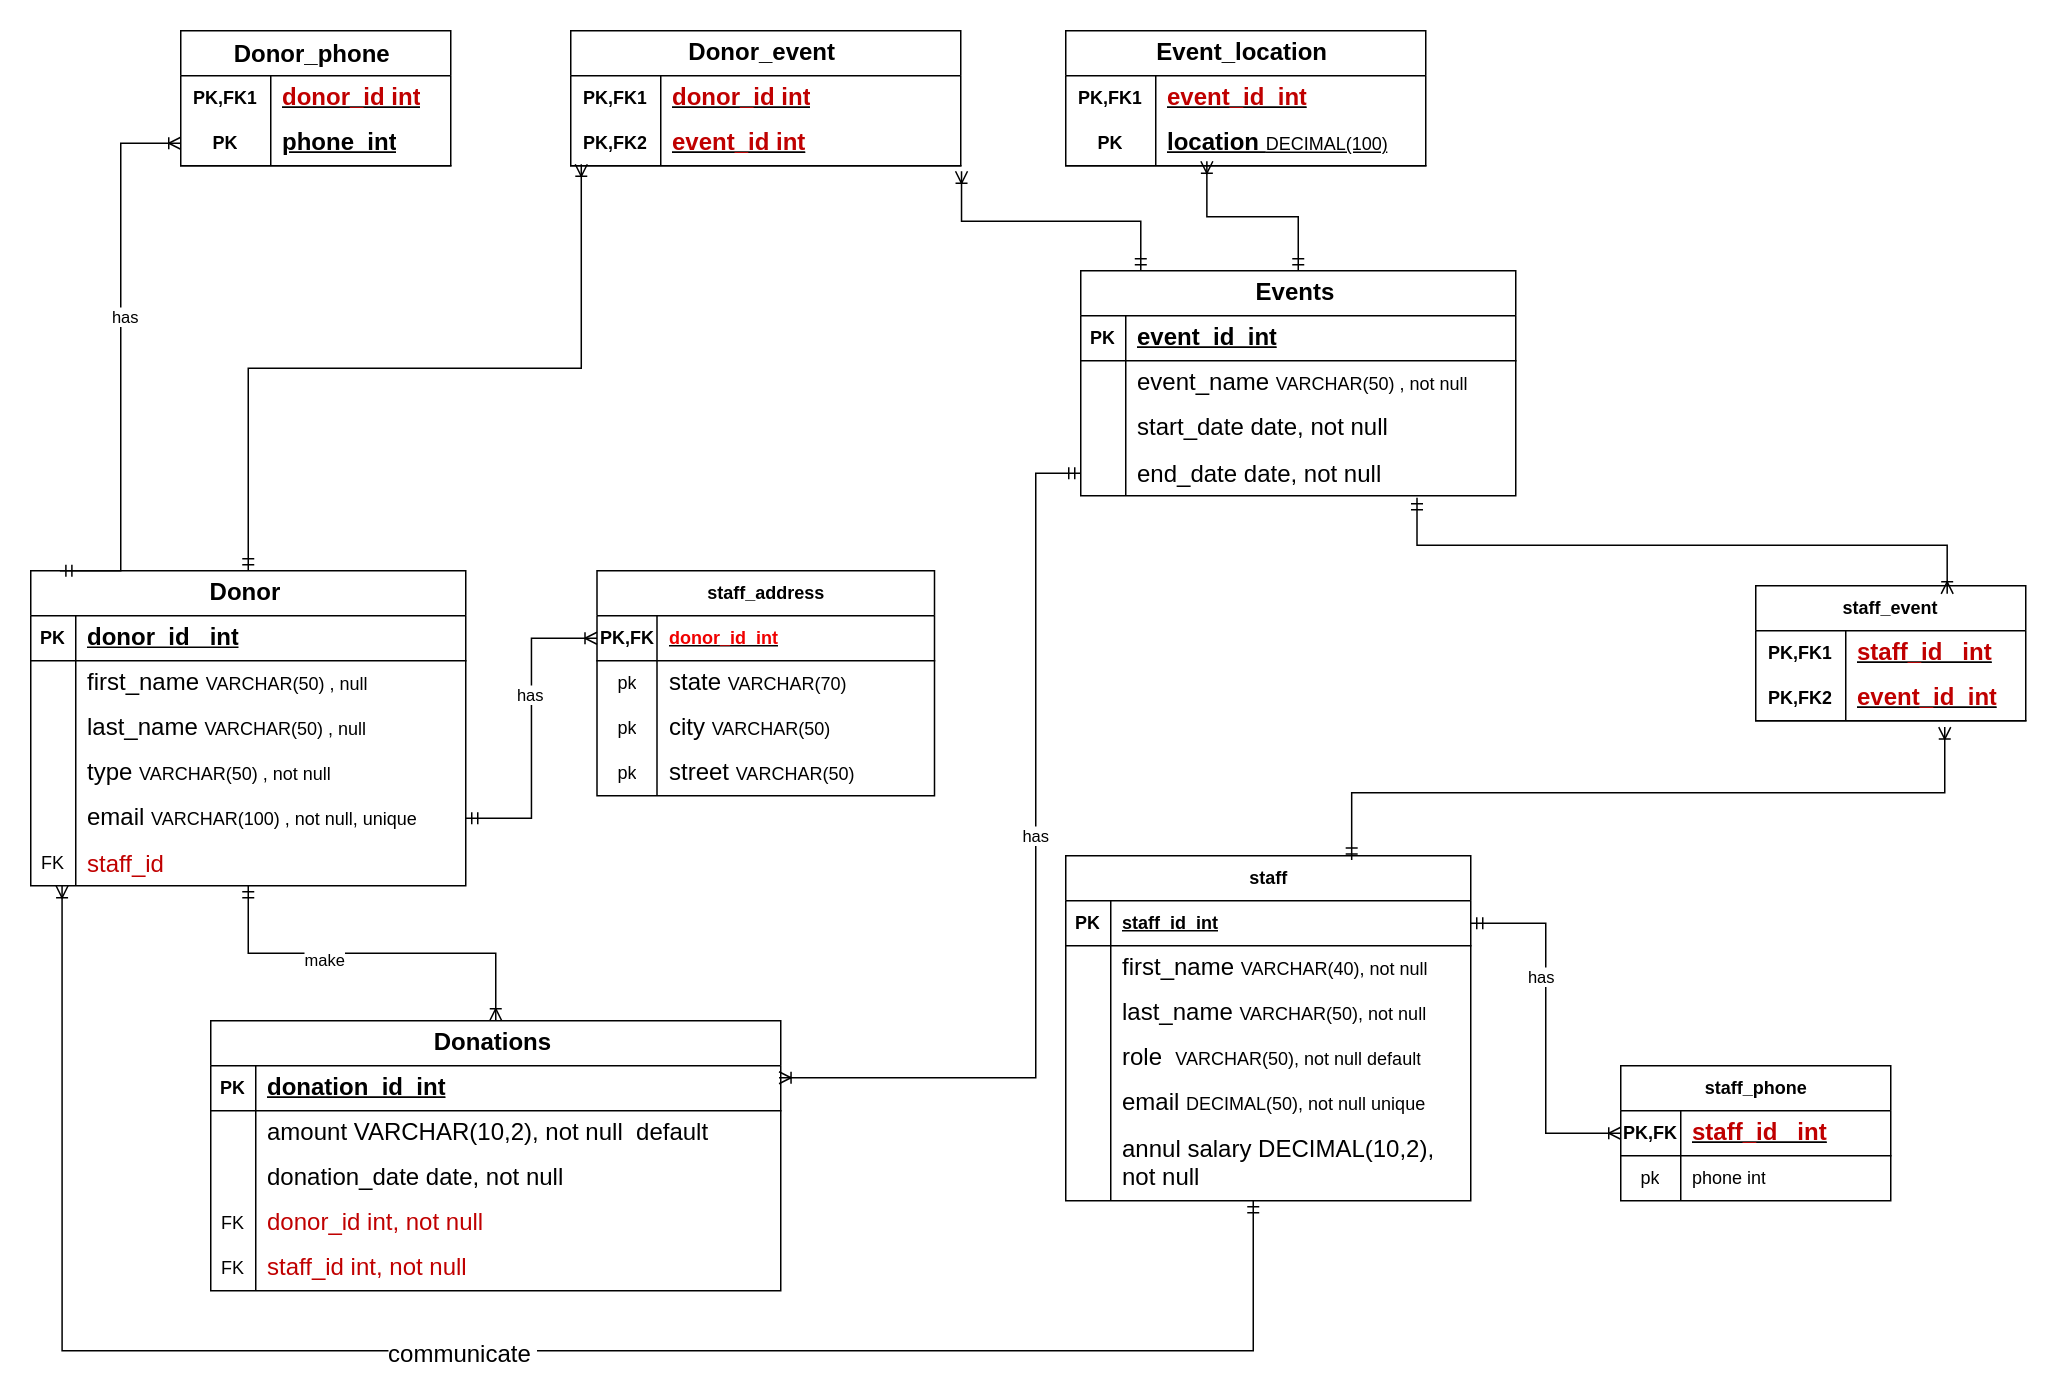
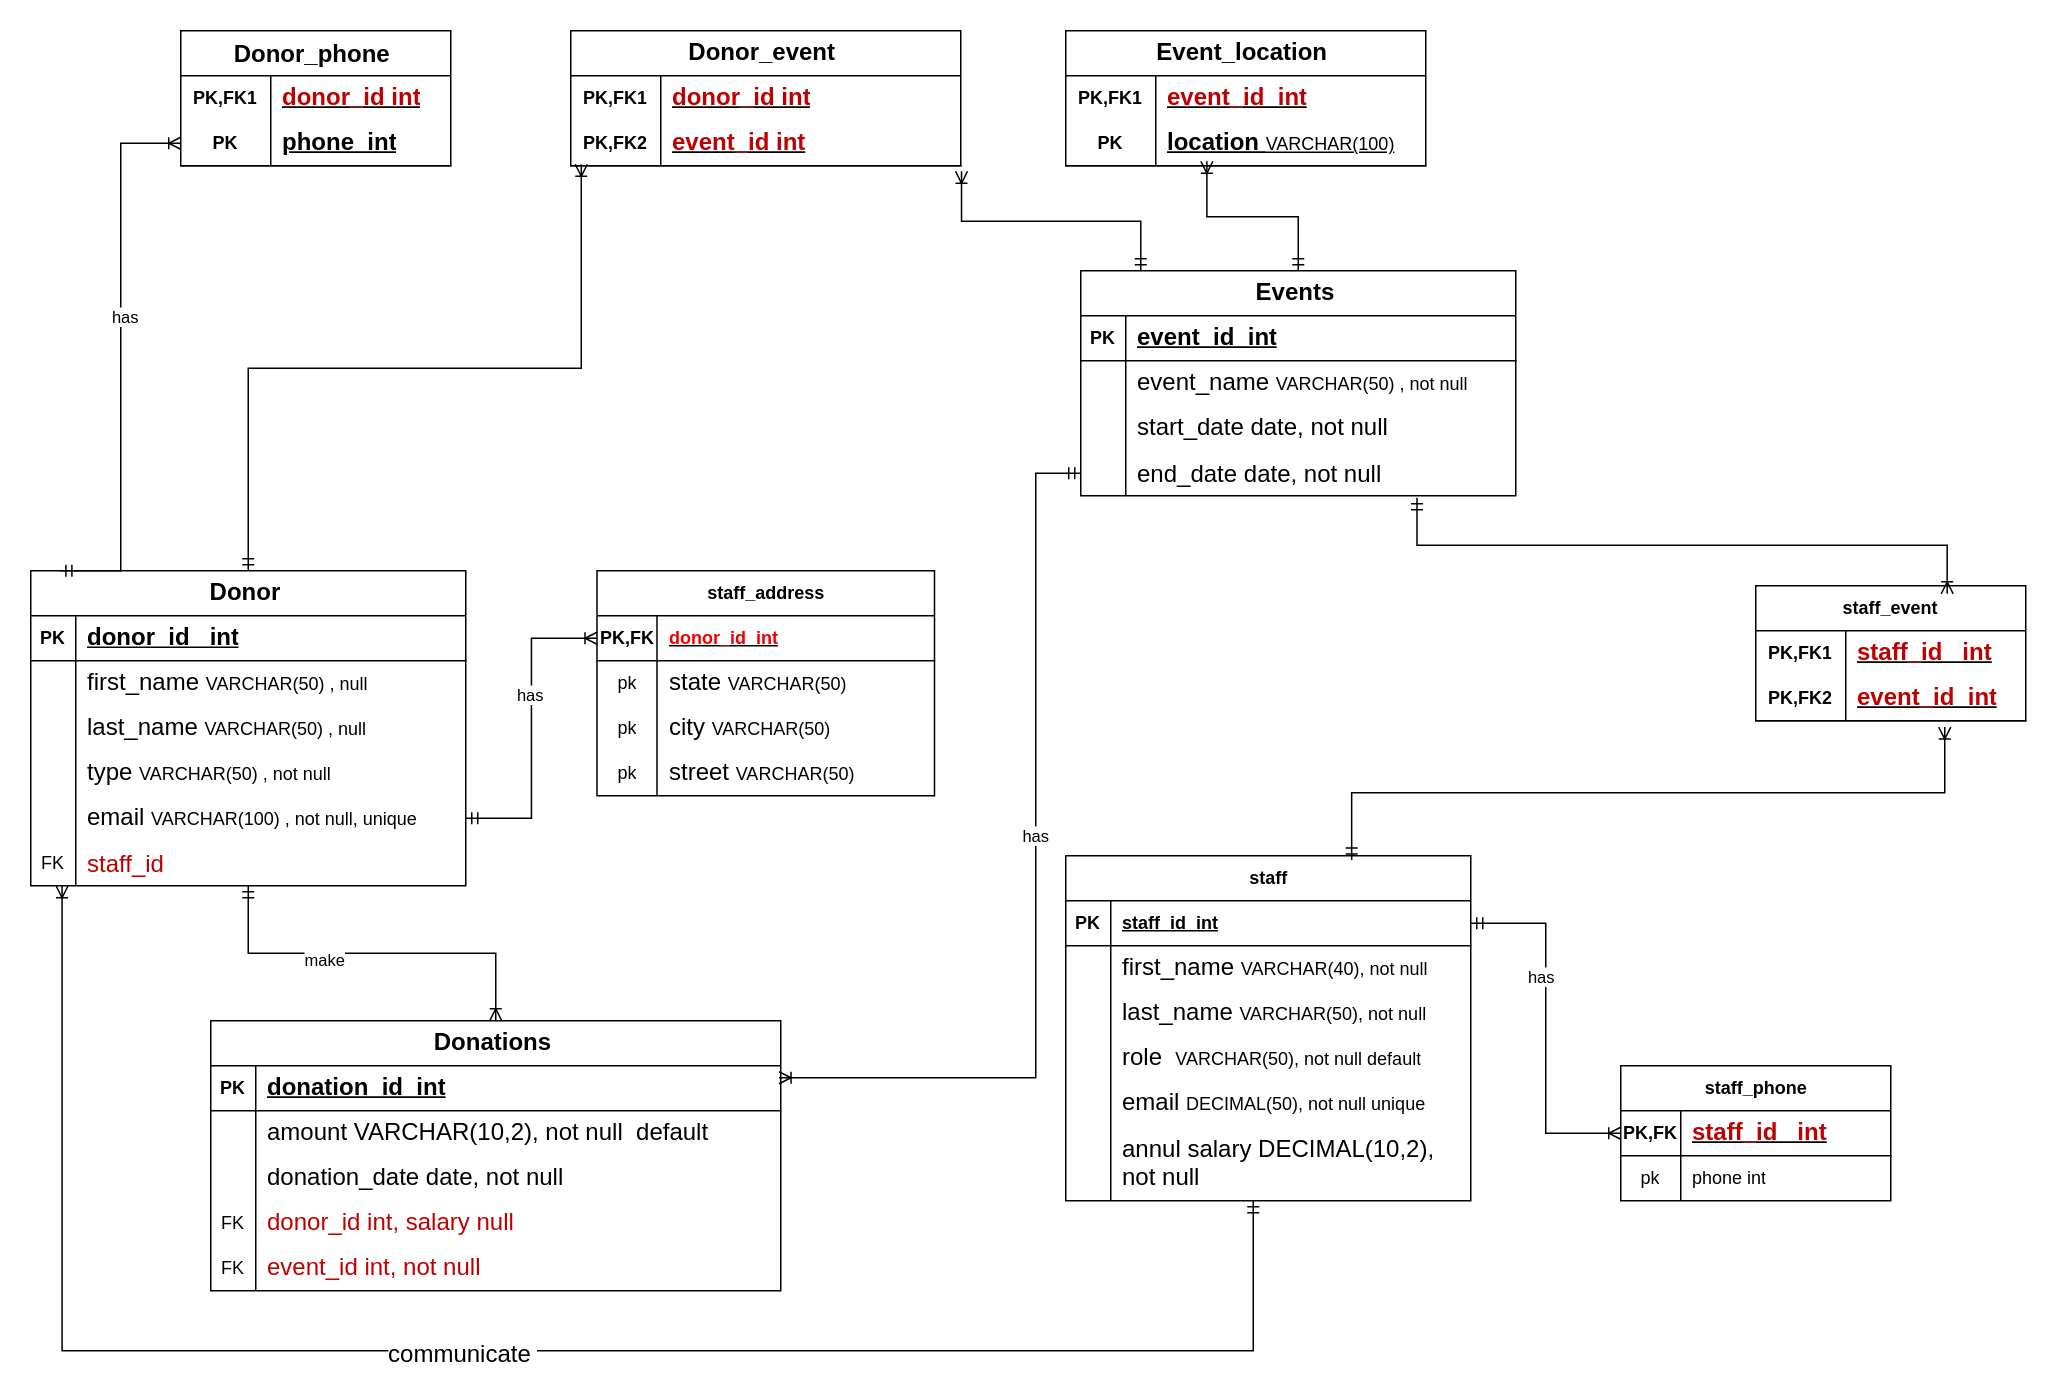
node "location DECIMAL(100)": label "location DECIMAL(100)" -> "location VARCHAR(100)"
node "state VARCHAR(70)": label "state VARCHAR(70)" -> "state VARCHAR(50)"
node "donor_id int, not null": label "donor_id int, not null" -> "donor_id int, salary null"
node "staff_id int, not null": label "staff_id int, not null" -> "event_id int, not null"
